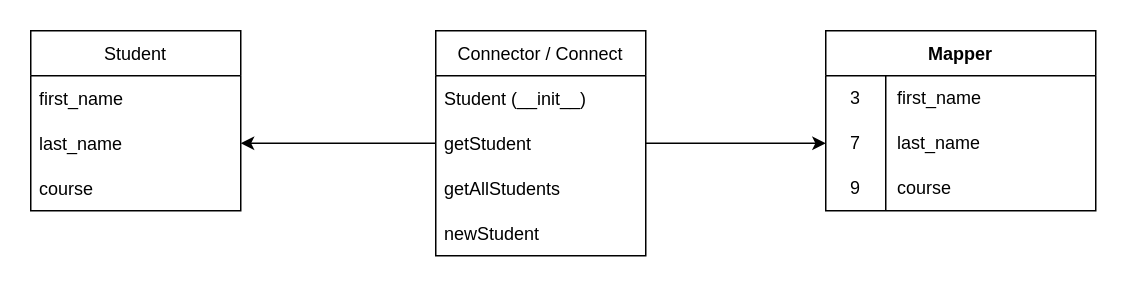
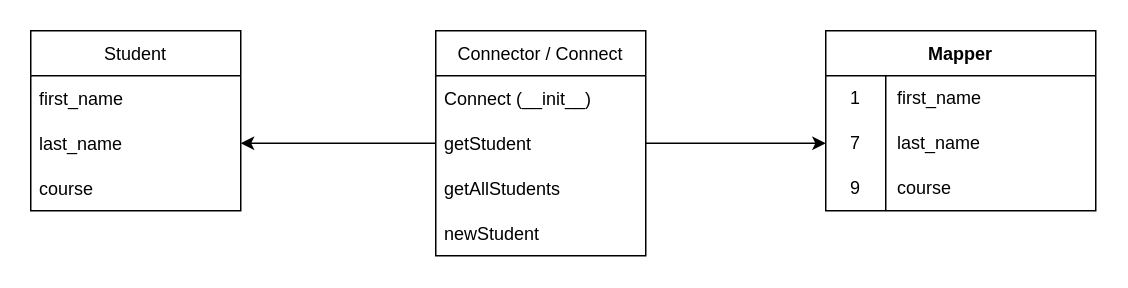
node "3": label "3" -> "1"
node "Student (__init__)": label "Student (__init__)" -> "Connect (__init__)"
